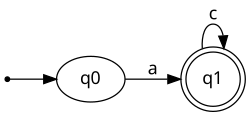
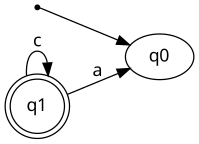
edge "q0" -> "q1": reversed
